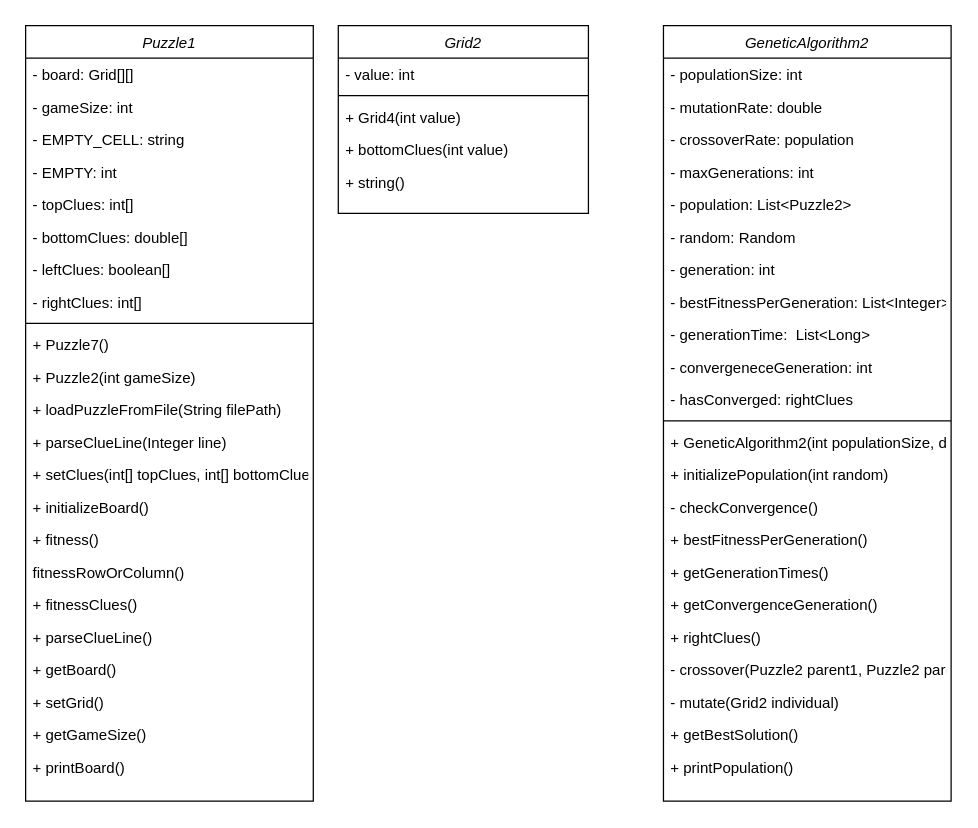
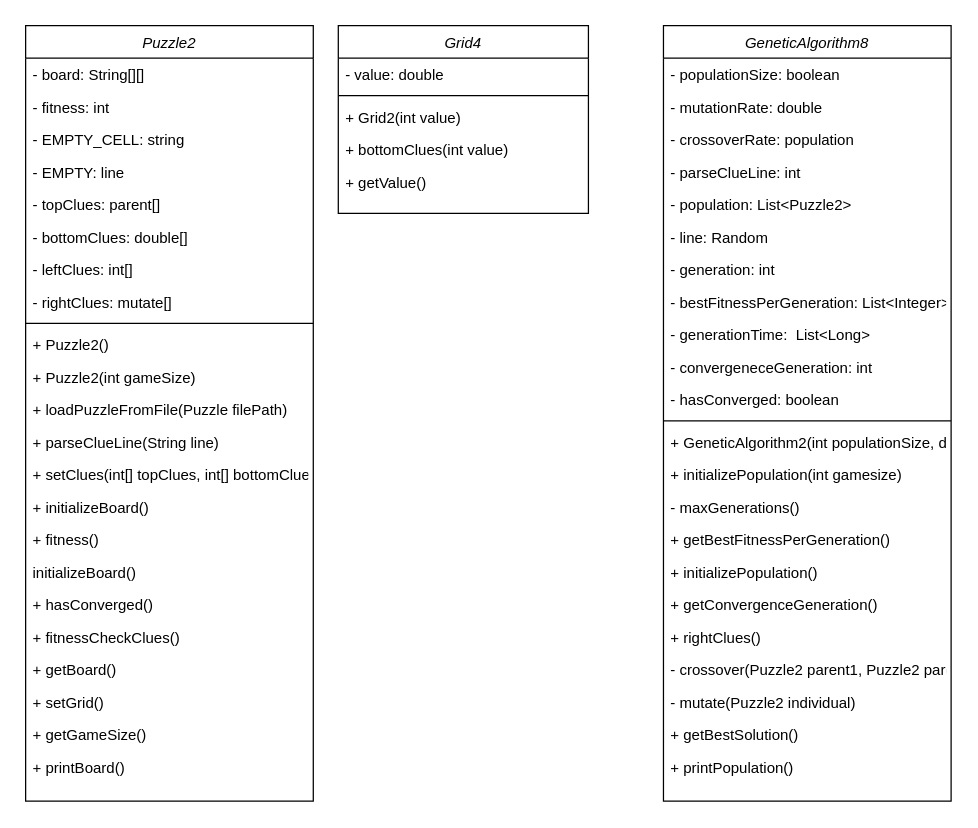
node "Puzzle1": label "Puzzle1" -> "Puzzle2"
node "Grid2": label "Grid2" -> "Grid4"
node "GeneticAlgorithm2": label "GeneticAlgorithm2" -> "GeneticAlgorithm8"
node "- board: Grid[][]": label "- board: Grid[][]" -> "- board: String[][]"
node "- value: int": label "- value: int" -> "- value: double"
node "- populationSize: int": label "- populationSize: int" -> "- populationSize: boolean"
node "- gameSize: int": label "- gameSize: int" -> "- fitness: int"
node "+ Grid4(int value)": label "+ Grid4(int value)" -> "+ Grid2(int value)"
node "- EMPTY: int": label "- EMPTY: int" -> "- EMPTY: line"
node "- maxGenerations: int": label "- maxGenerations: int" -> "- parseClueLine: int"
node "+ string()": label "+ string()" -> "+ getValue()"
node "- topClues: int[]": label "- topClues: int[]" -> "- topClues: parent[]"
node "- random: Random": label "- random: Random" -> "- line: Random"
node "- leftClues: boolean[]": label "- leftClues: boolean[]" -> "- leftClues: int[]"
node "- rightClues: int[]": label "- rightClues: int[]" -> "- rightClues: mutate[]"
node "+ Puzzle7()": label "+ Puzzle7()" -> "+ Puzzle2()"
node "- hasConverged: rightClues": label "- hasConverged: rightClues" -> "- hasConverged: boolean"
node "+ loadPuzzleFromFile(String filePath)": label "+ loadPuzzleFromFile(String filePath)" -> "+ loadPuzzleFromFile(Puzzle filePath)"
node "+ parseClueLine(Integer line)": label "+ parseClueLine(Integer line)" -> "+ parseClueLine(String line)"
node "+ initializePopulation(int random)": label "+ initializePopulation(int random)" -> "+ initializePopulation(int gamesize)"
node "- checkConvergence()": label "- checkConvergence()" -> "- maxGenerations()"
node "+ bestFitnessPerGeneration()": label "+ bestFitnessPerGeneration()" -> "+ getBestFitnessPerGeneration()"
node "fitnessRowOrColumn()": label "fitnessRowOrColumn()" -> "initializeBoard()"
node "+ getGenerationTimes()": label "+ getGenerationTimes()" -> "+ initializePopulation()"
node "+ fitnessClues()": label "+ fitnessClues()" -> "+ hasConverged()"
node "+ parseClueLine()": label "+ parseClueLine()" -> "+ fitnessCheckClues()"
node "- mutate(Grid2 individual)": label "- mutate(Grid2 individual)" -> "- mutate(Puzzle2 individual)"
